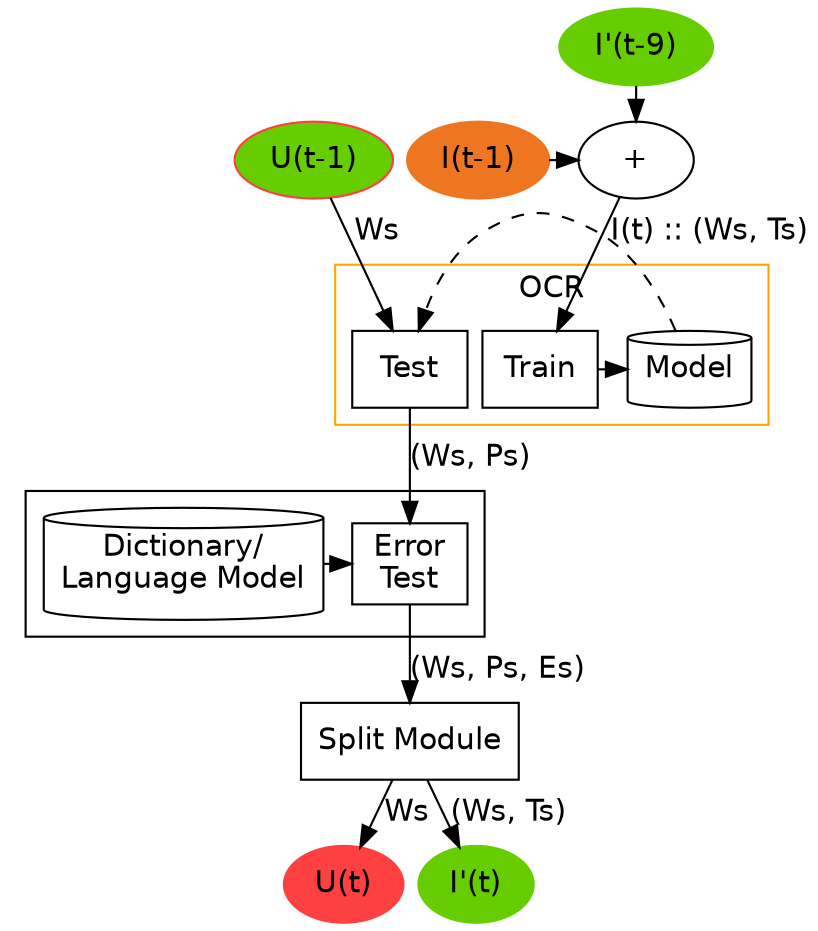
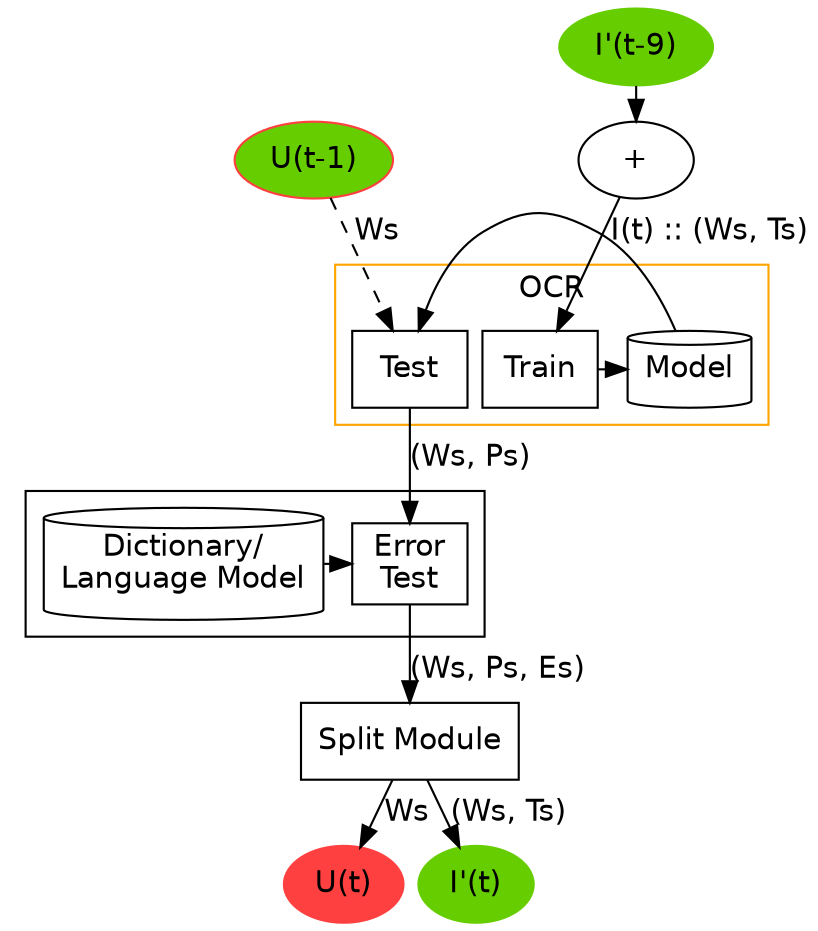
node "I(t-1)": removed
edge "Model" -> "Test": style dashed -> solid
edge "U(t-1)" -> "Test": style solid -> dashed
